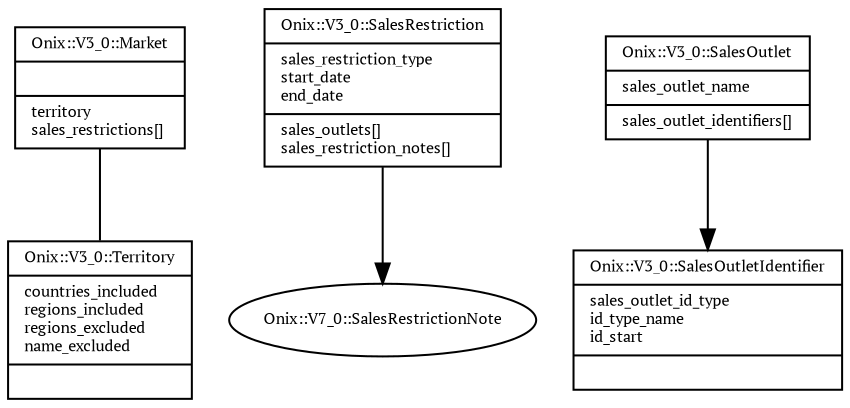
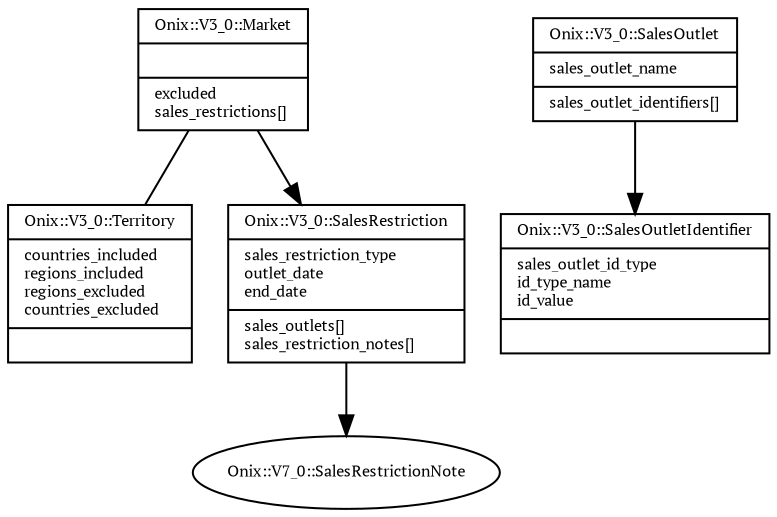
node "Onix::V3_0::SalesRestriction": text "start_date" -> "outlet_date"
node "Onix::V3_0::Market": text "territory" -> "excluded"
edge "Onix::V3_0::Market" -> "Onix::V3_0::SalesRestriction": added
node "Onix::V3_0::SalesOutletIdentifier": text "id_start" -> "id_value"
node "Onix::V3_0::Territory": text "name_excluded" -> "countries_excluded"
